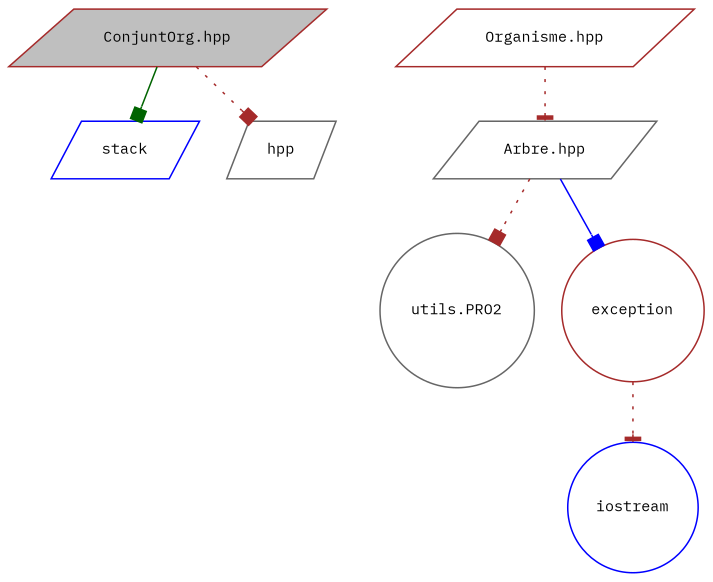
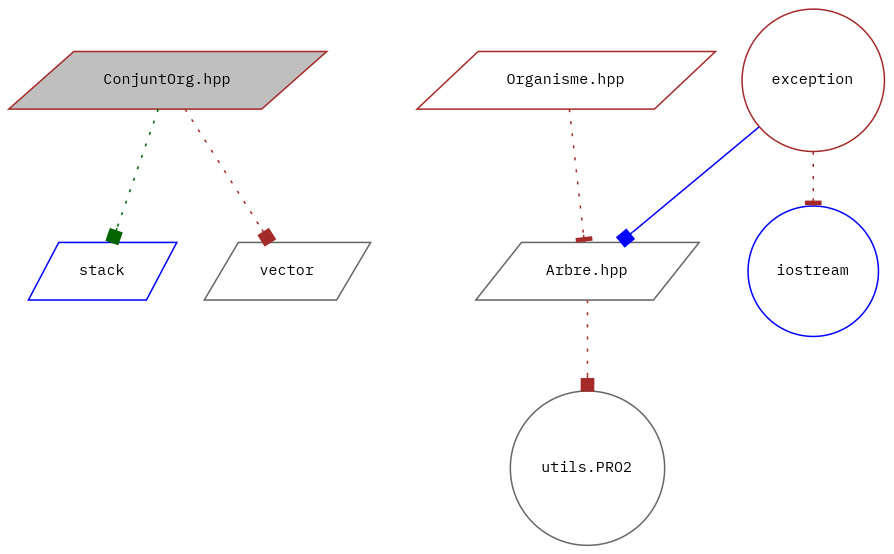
edge "ConjuntOrg.hpp" -> "stack": style solid -> dotted
node "hpp": label "hpp" -> "vector"
edge "Arbre.hpp" -> "exception": reversed
